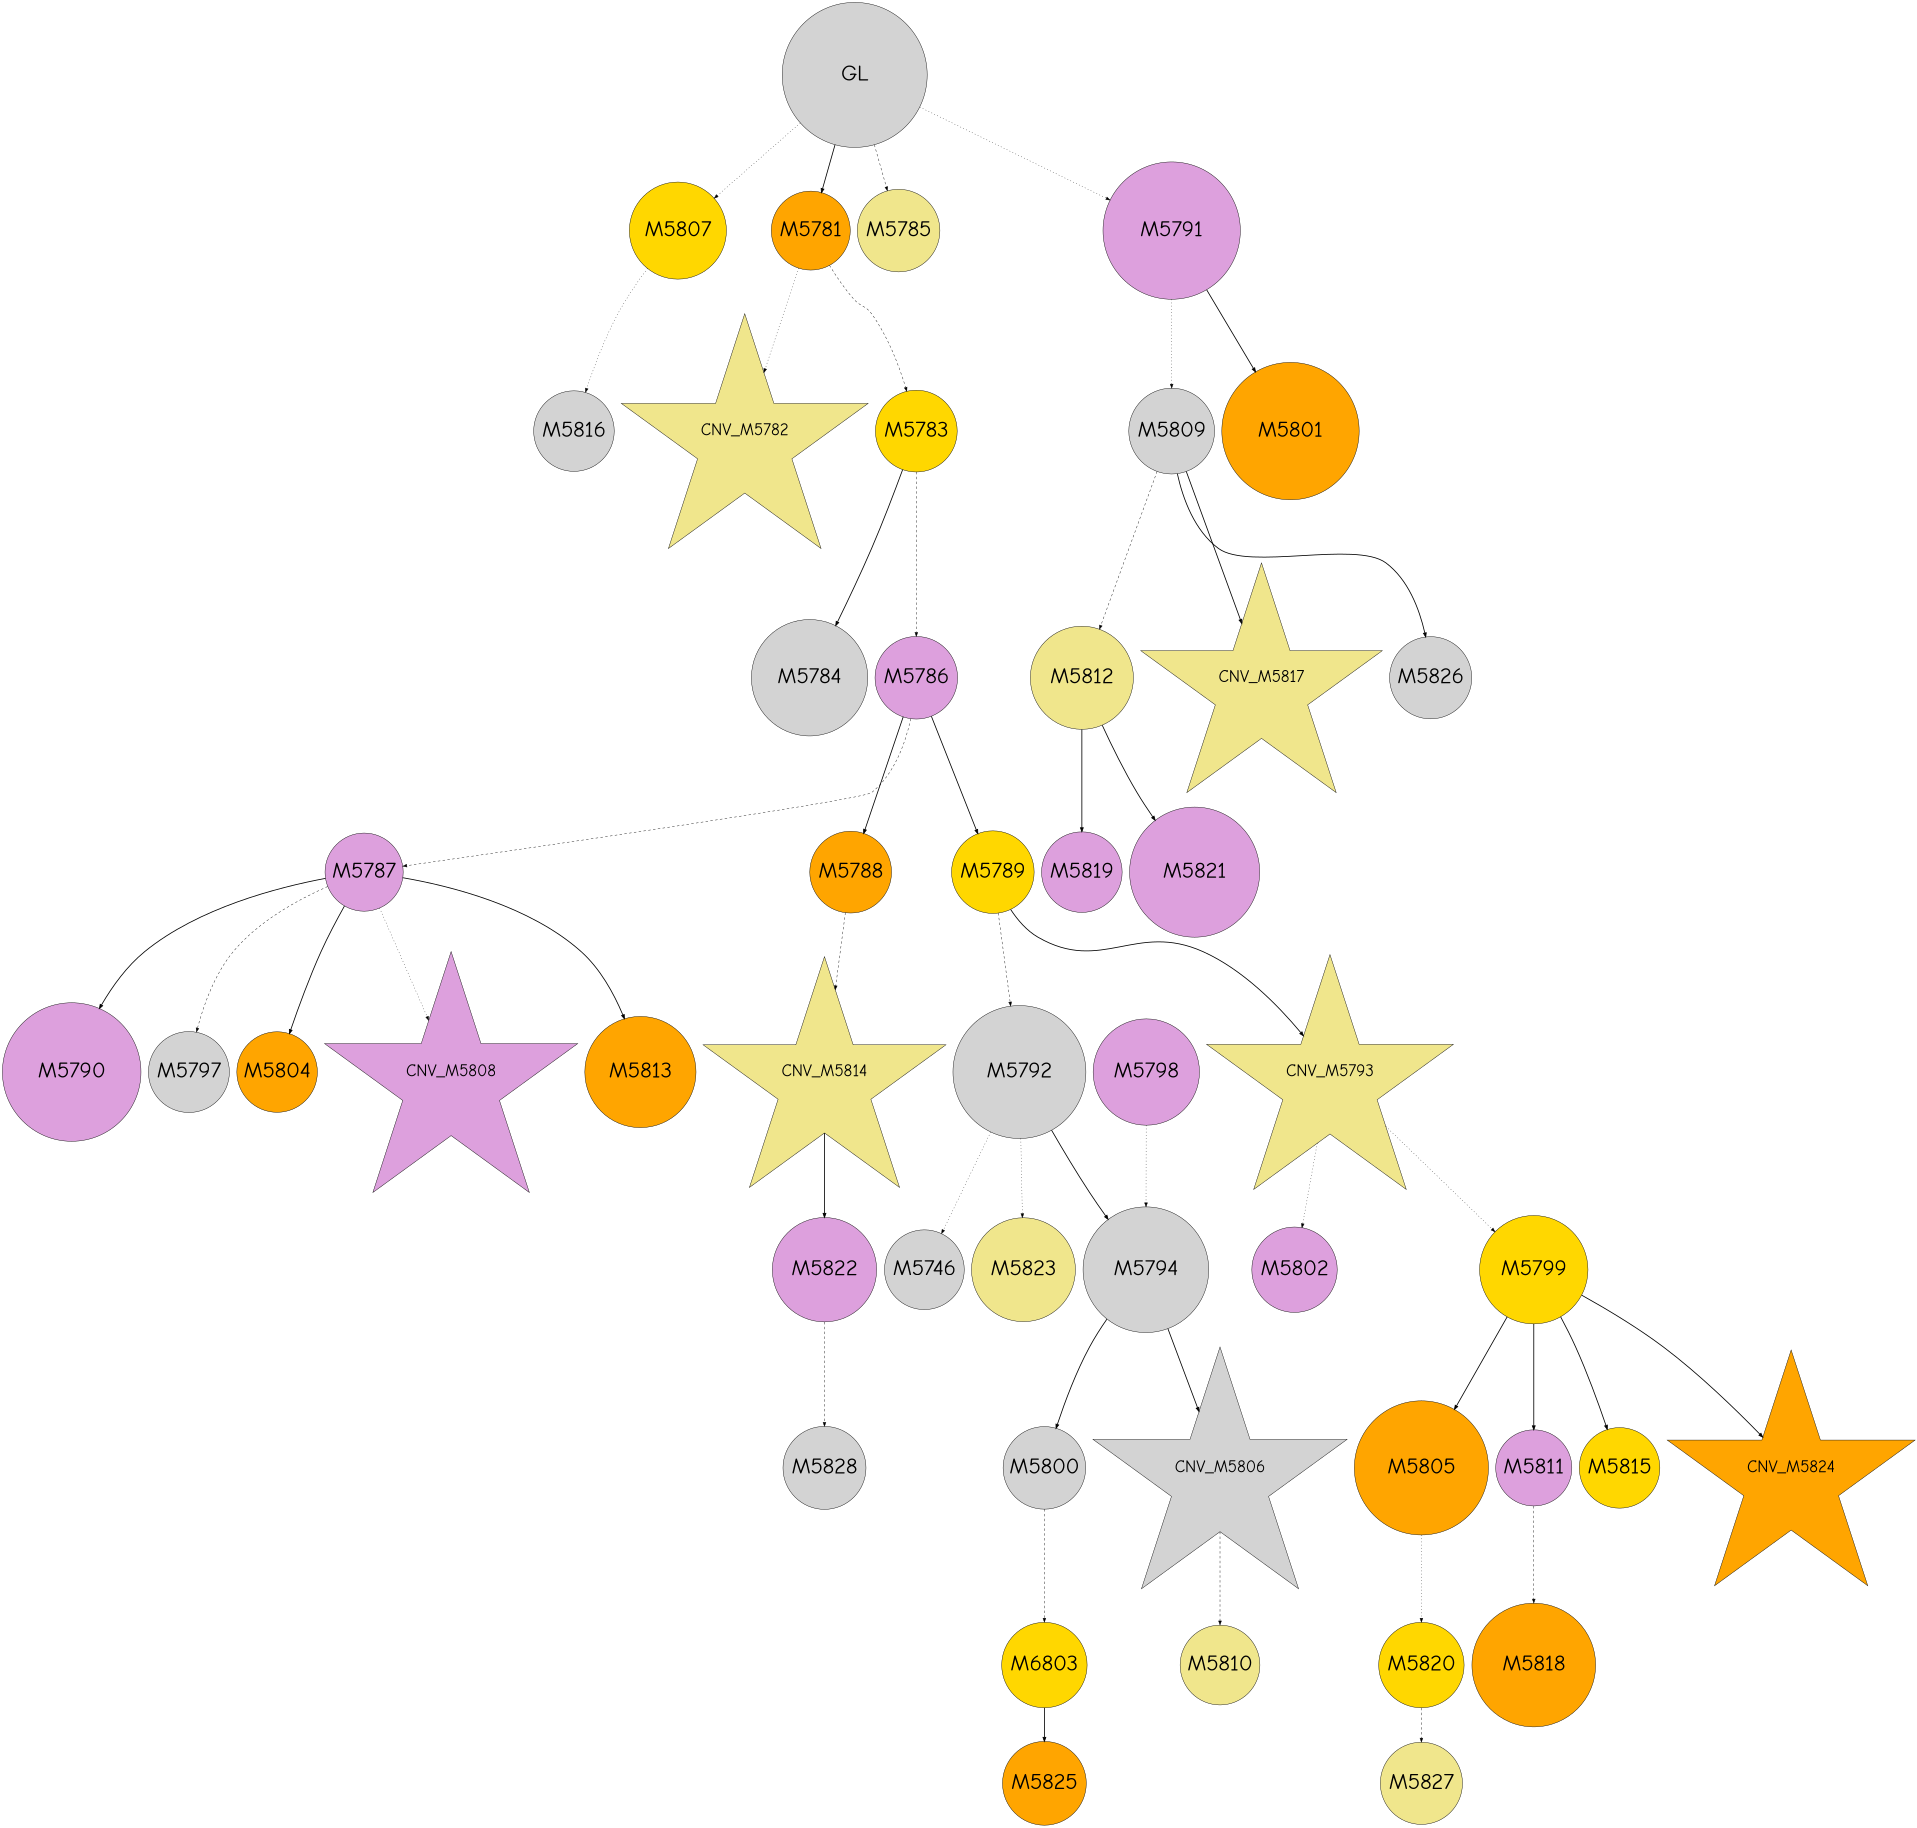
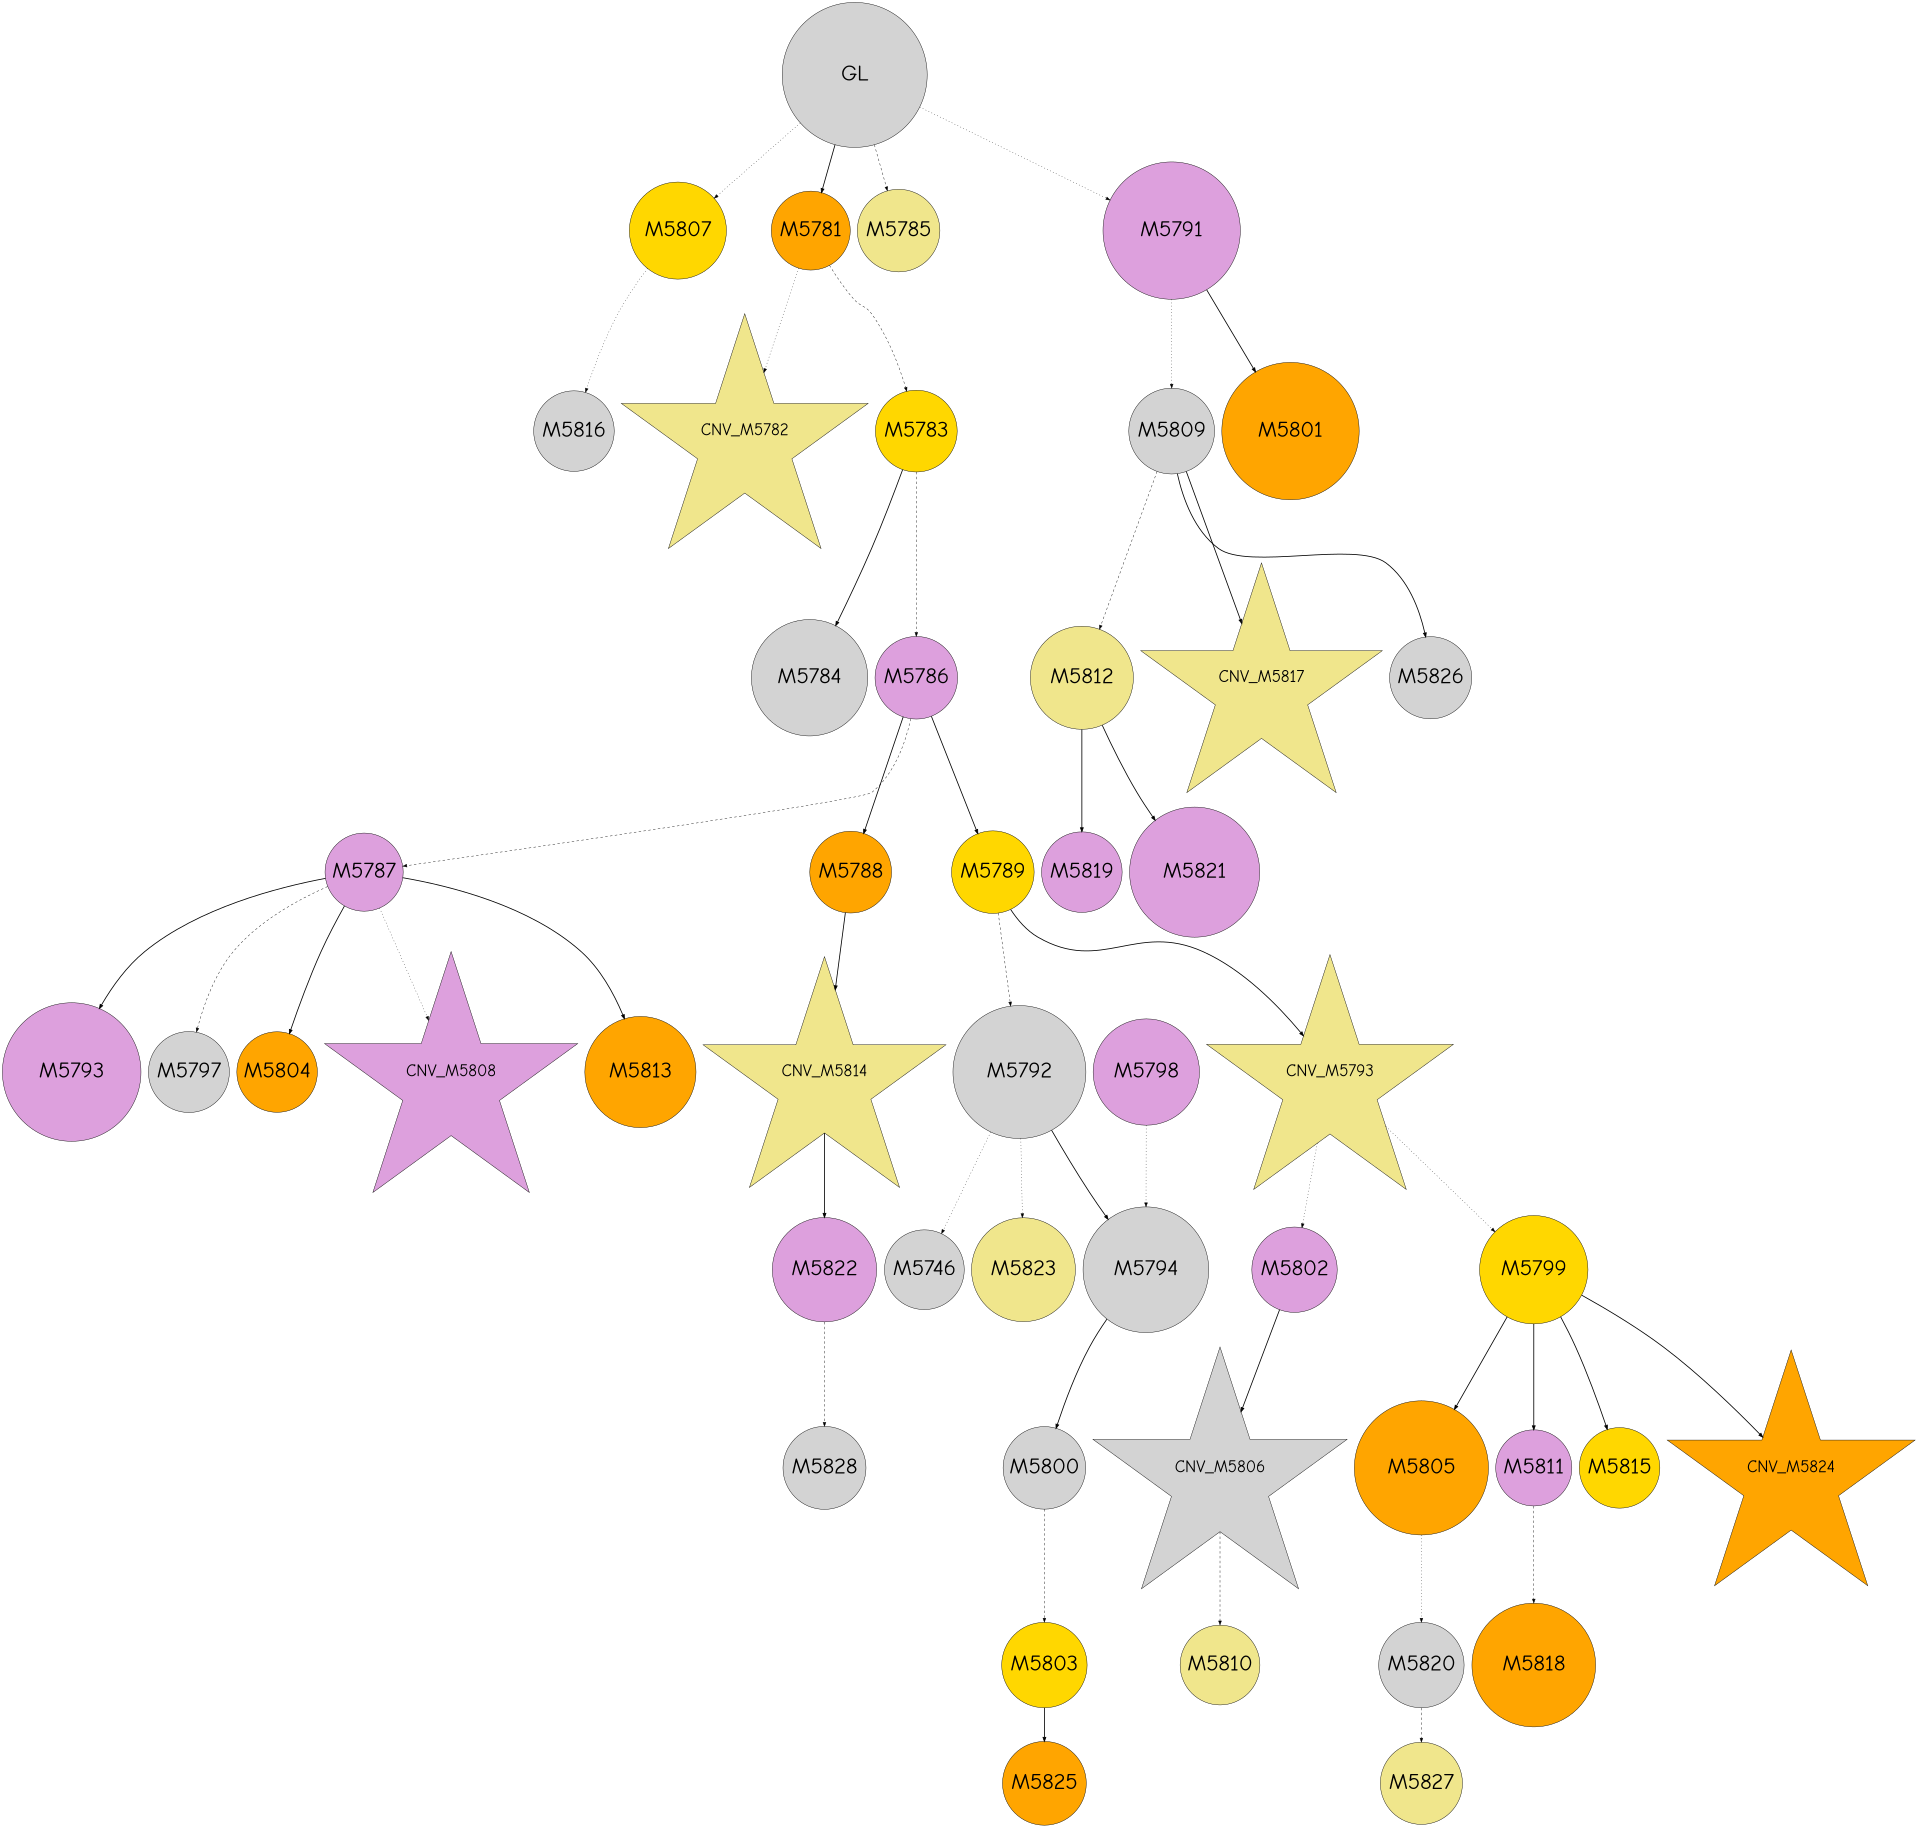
edge "M5788" -> "CNV_M5814": style dashed -> bold
node "M5790": label "M5790" -> "M5793"
edge "M5794" -> "CNV_M5806": now "M5802" -> "CNV_M5806"
node "M6803": label "M6803" -> "M5803"
node "M5820": fillcolor gold -> lightgrey
